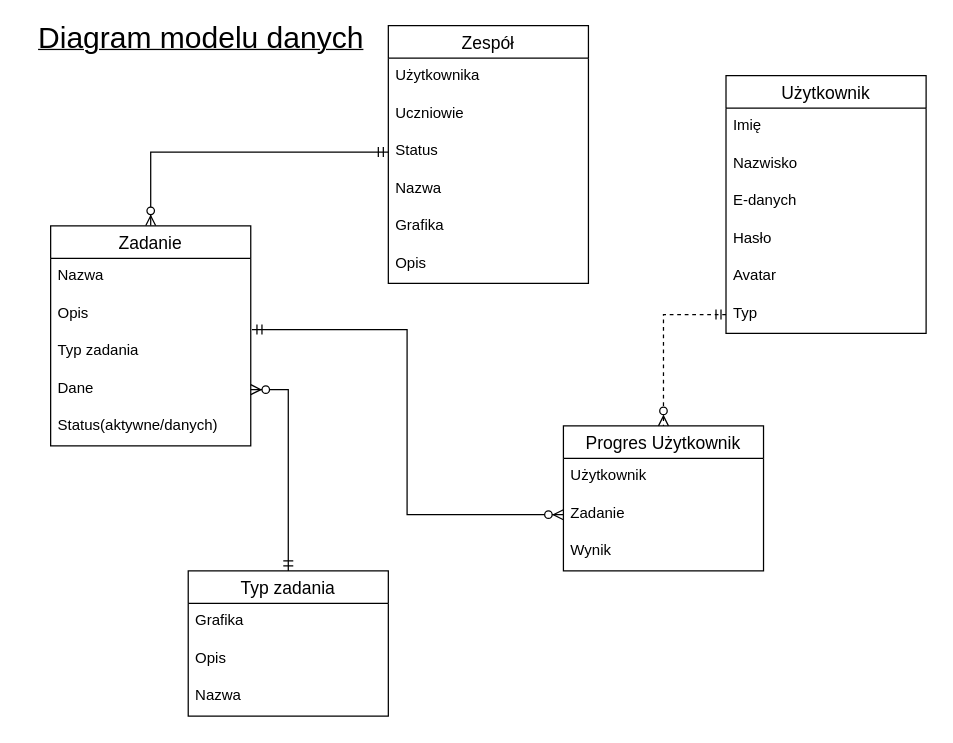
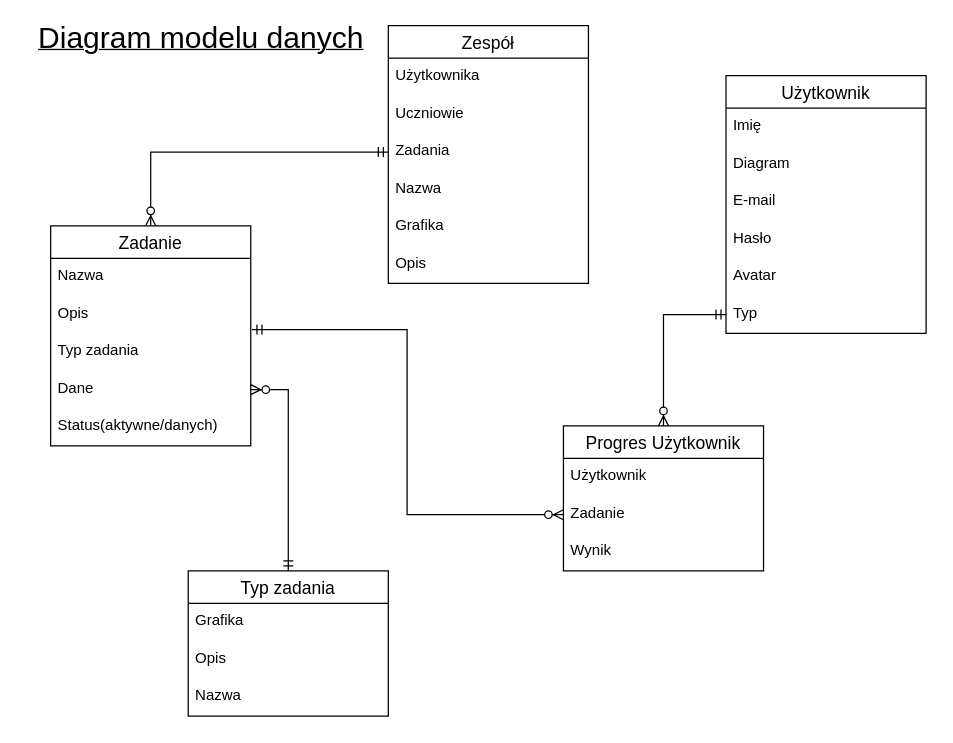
node "Status": label "Status" -> "Zadania"
node "Nazwisko": label "Nazwisko" -> "Diagram"
node "E-danych": label "E-danych" -> "E-mail"
edge "Typ" -- "Progres Użytkownik": style dashed -> solid
